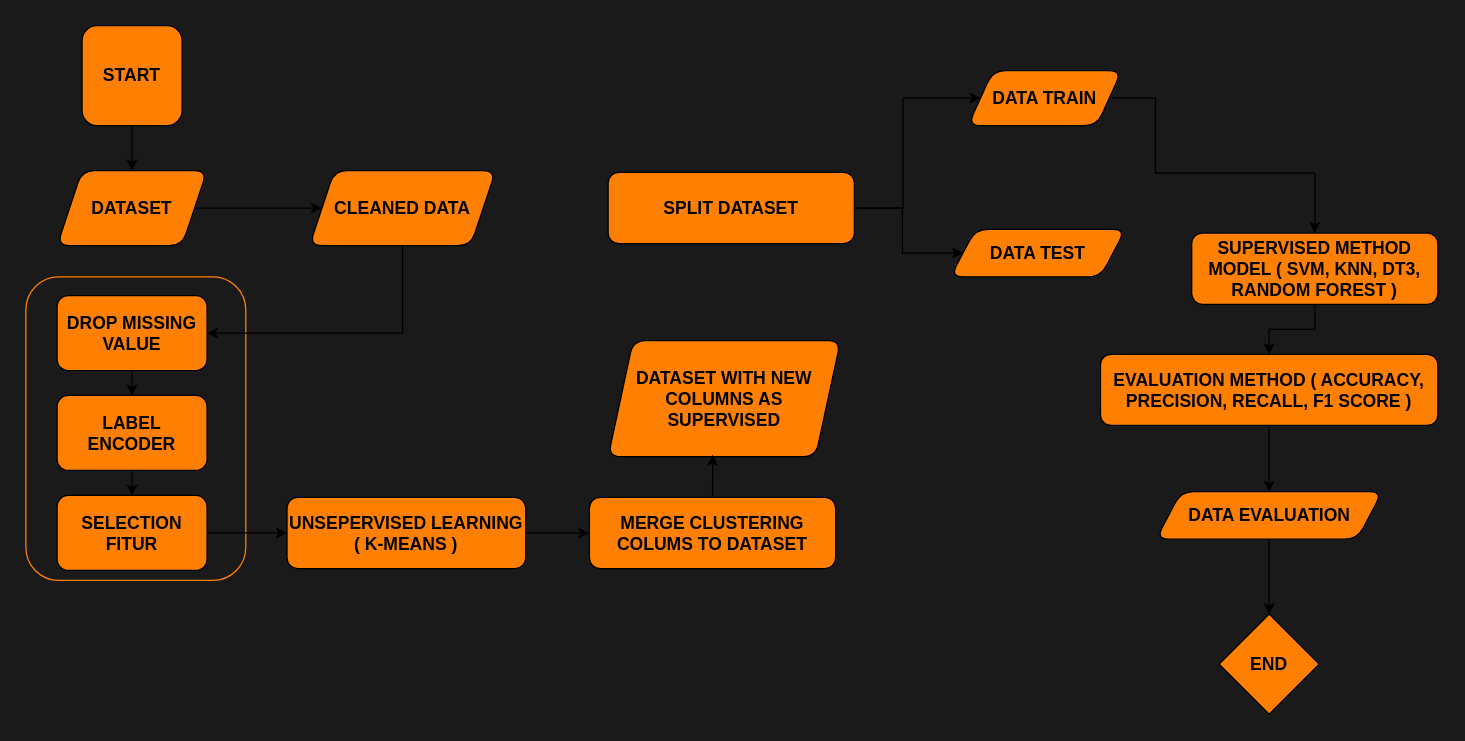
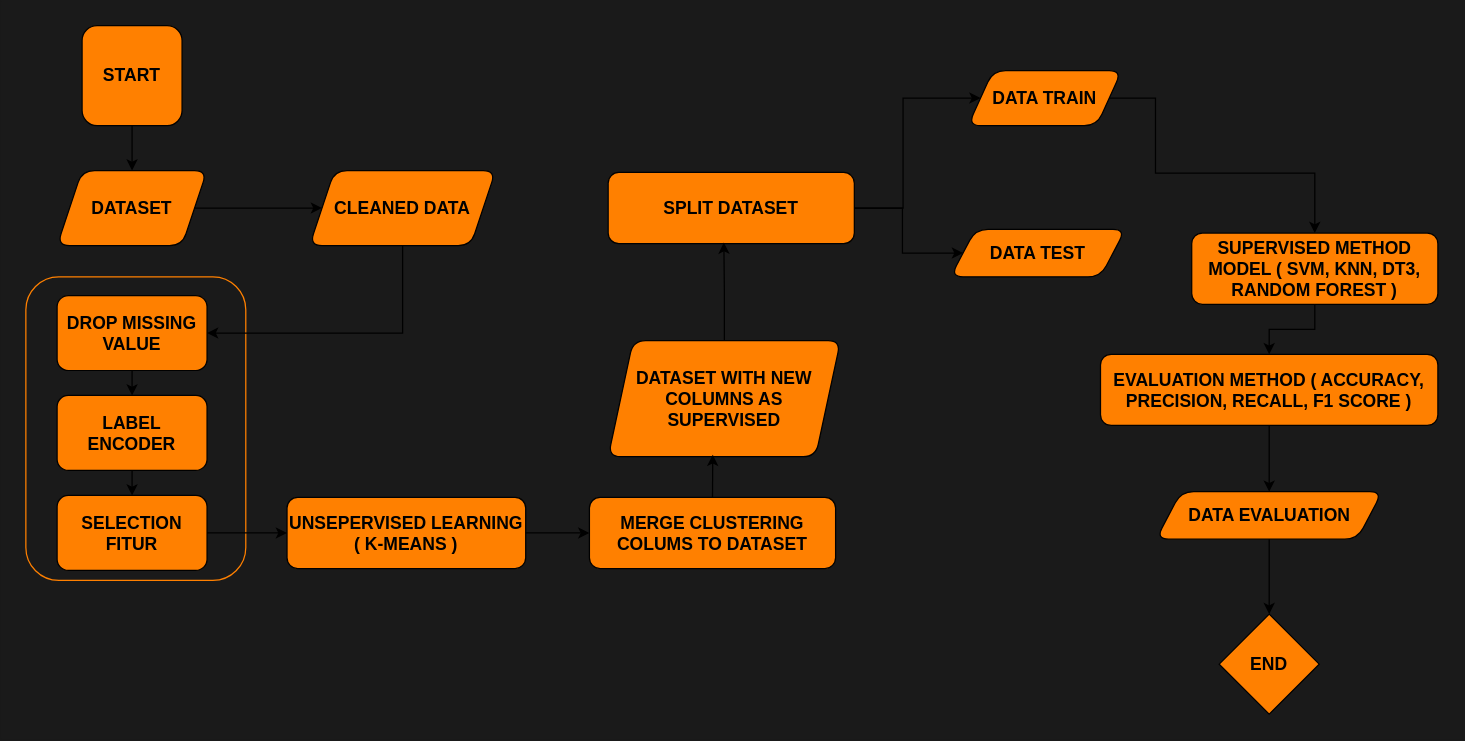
edge "DATASET WITH NEW COLUMNS AS SUPERVISED" -> "SPLIT DATASET": added
